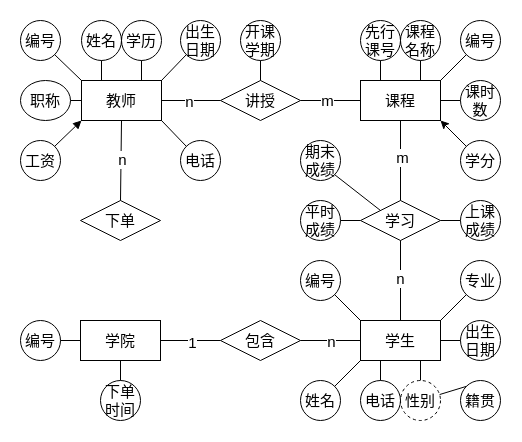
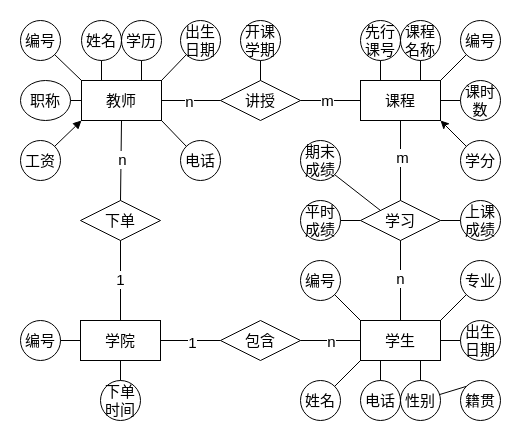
edge "下单" -- "学院": added, label "1"
node "性别": style dashed -> solid
